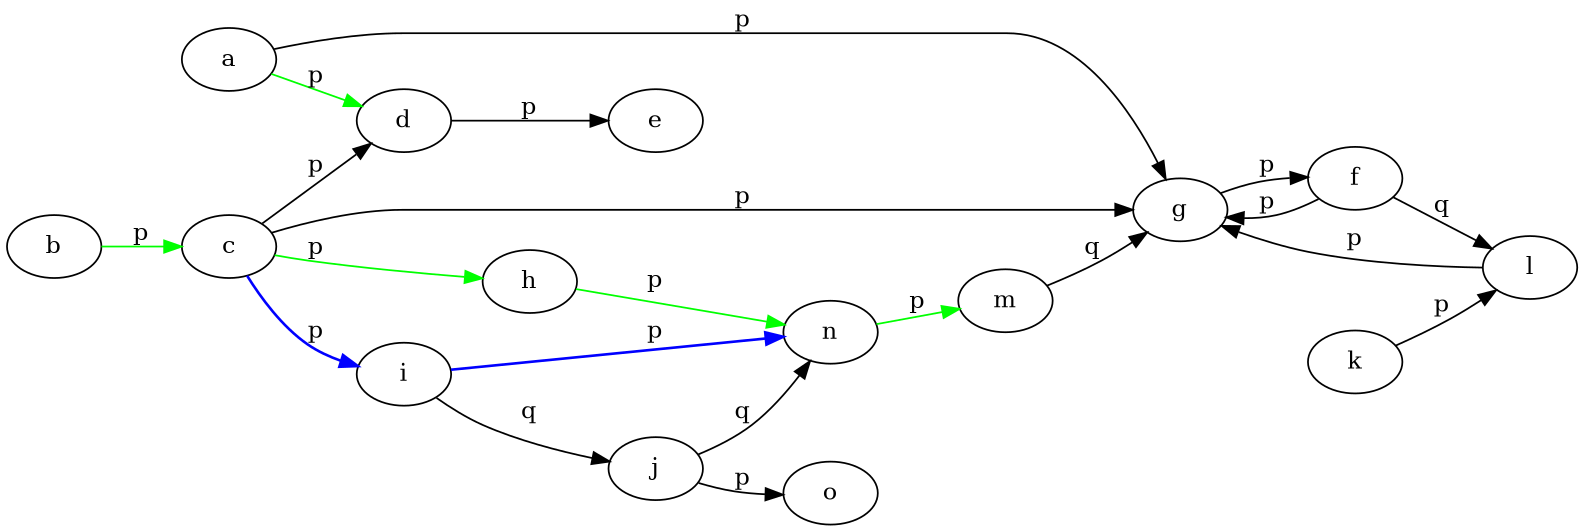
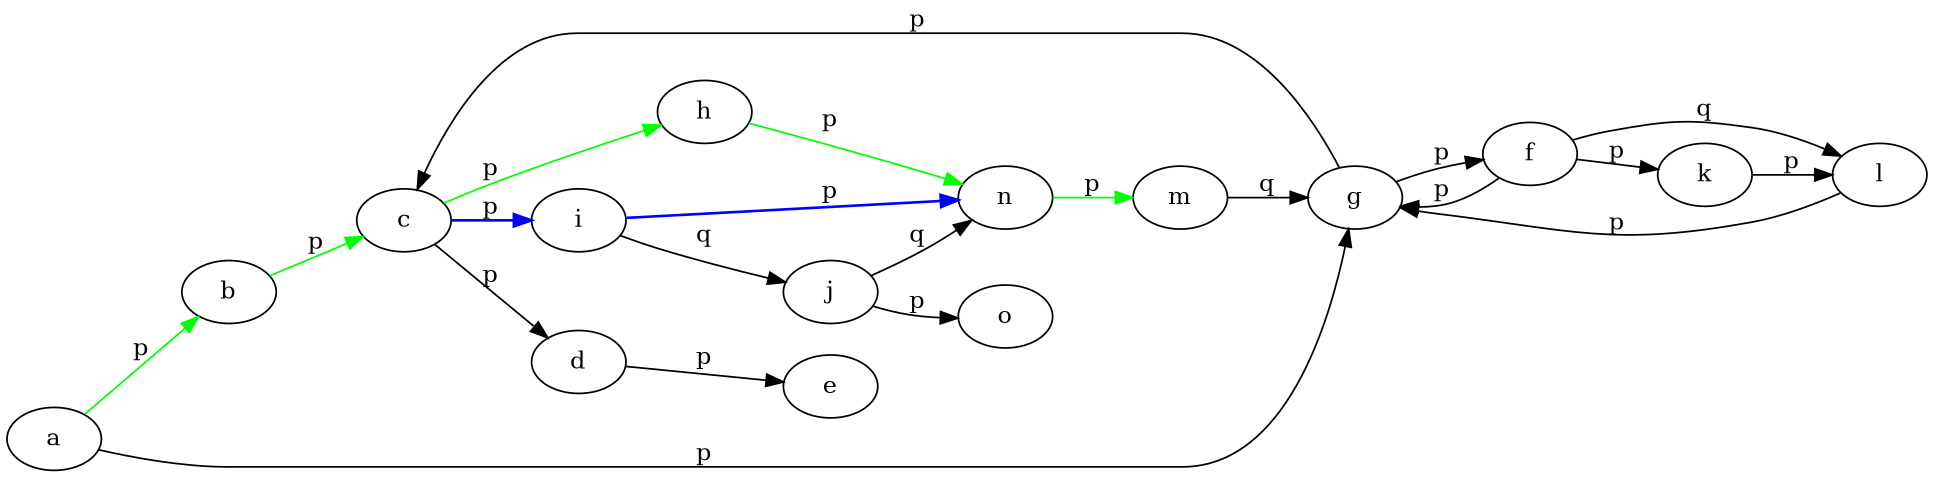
edge "a" -> "d": now "a" -> "b"
edge "f" -> "k": added, label "p"
edge "c" -> "g": reversed
